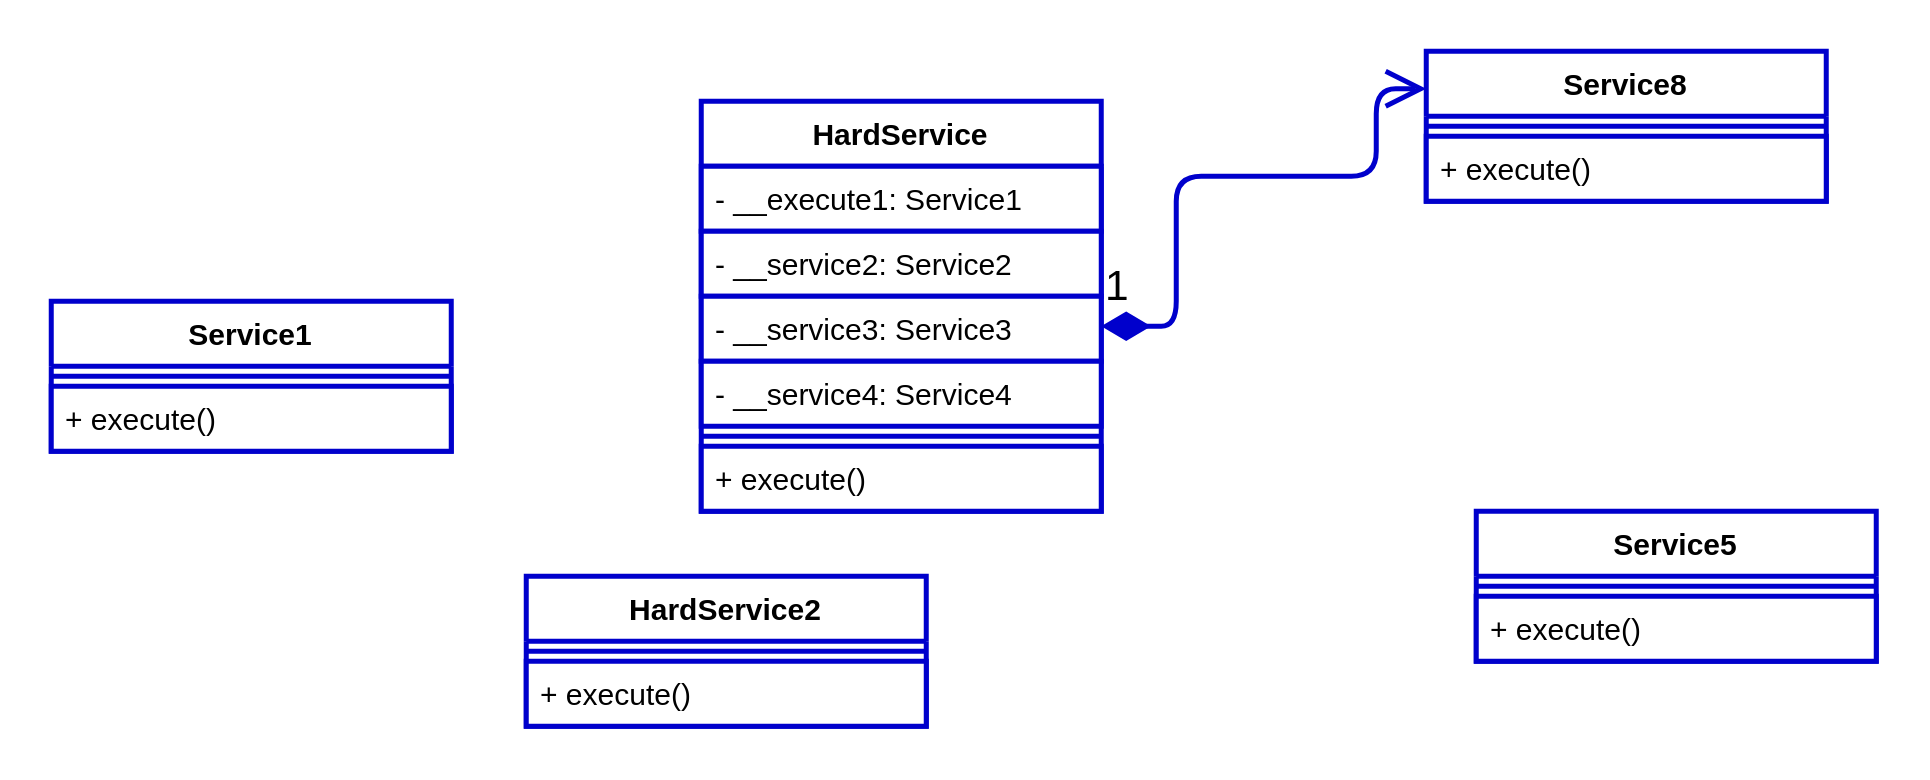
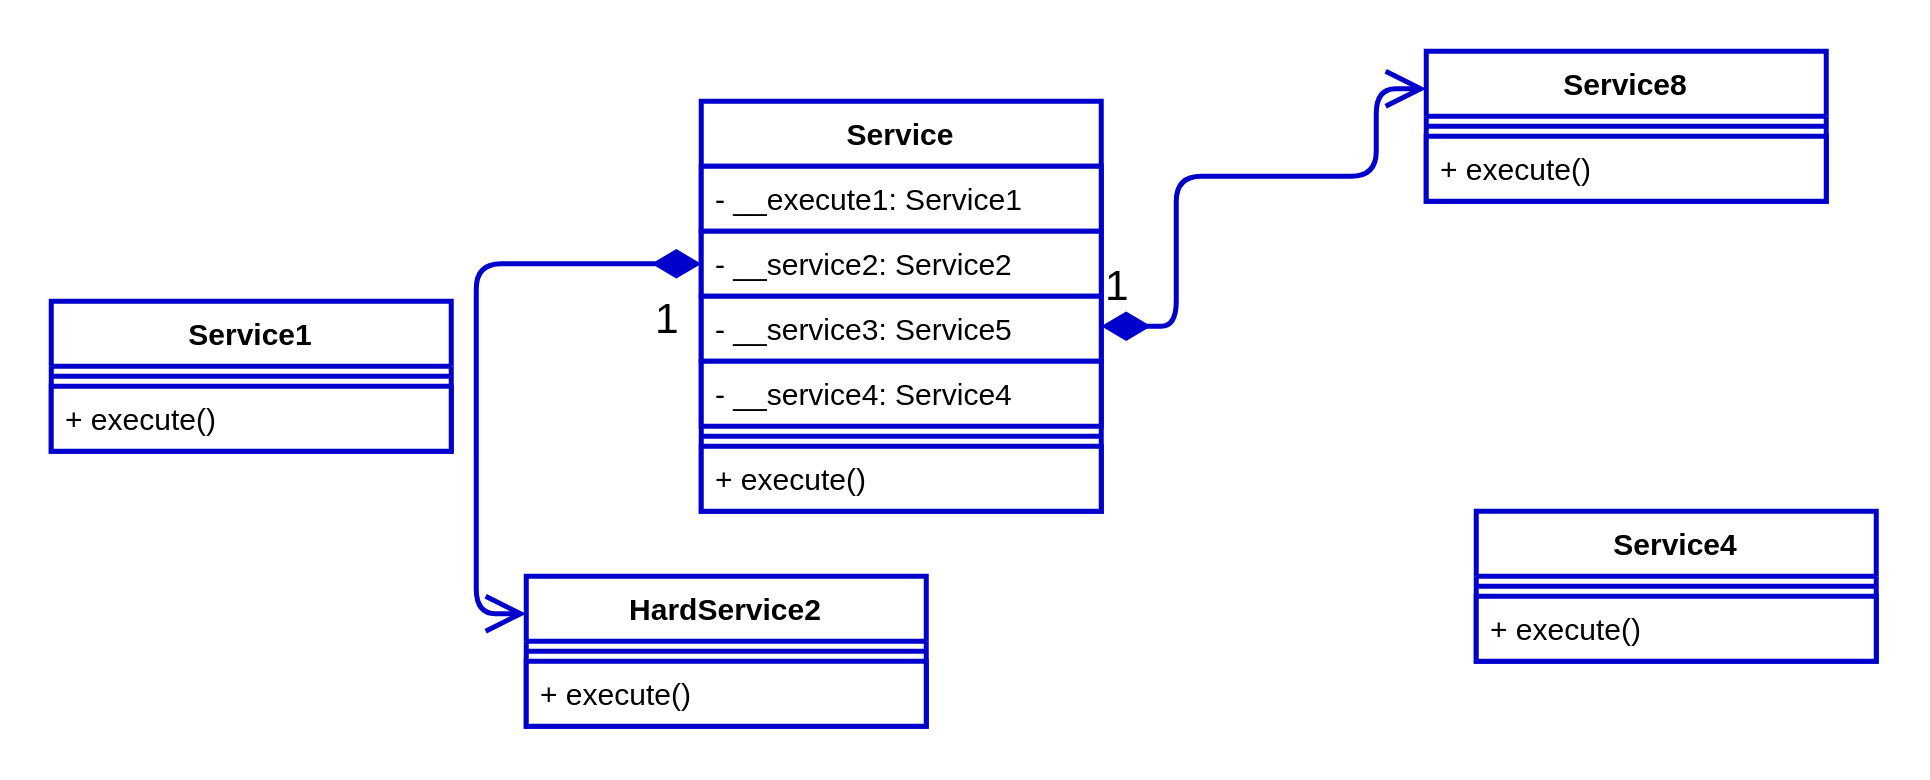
node "HardService": label "HardService" -> "Service"
node "- __service3: Service3": label "- __service3: Service3" -> "- __service3: Service5"
edge "- __service2: Service2" -- "HardService2": added, label "1"
node "Service5": label "Service5" -> "Service4"
